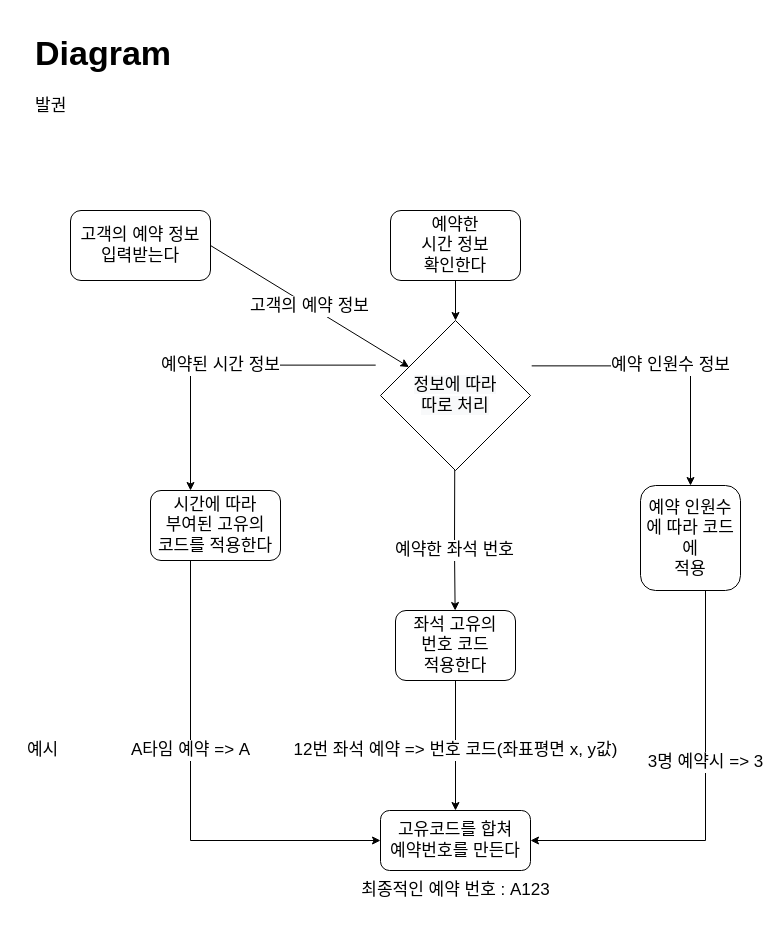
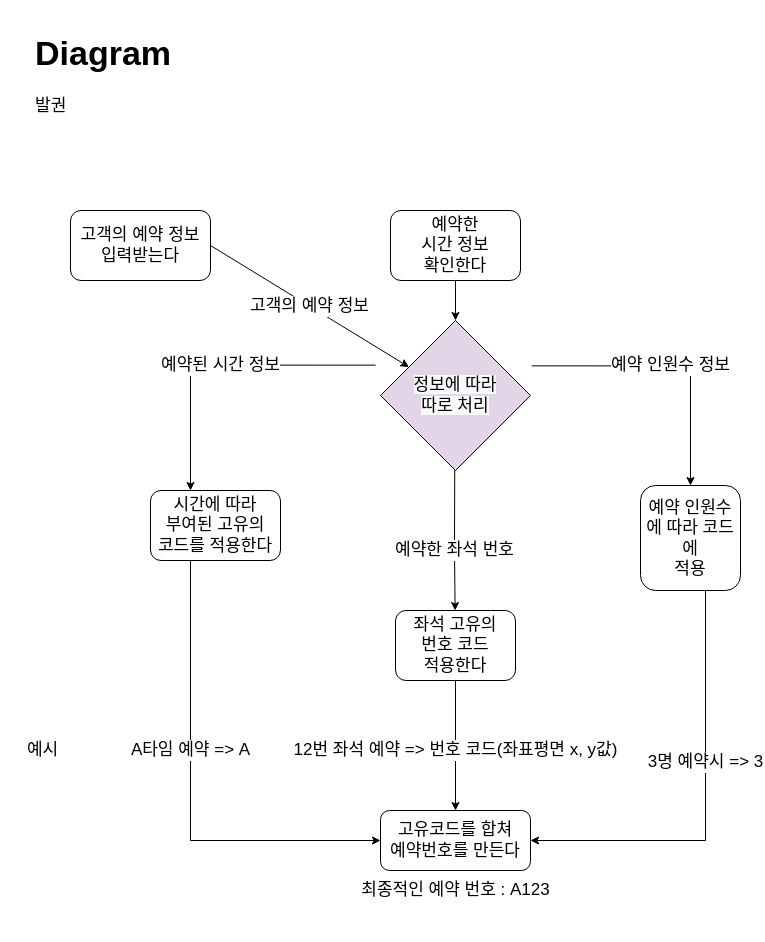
node "정보에 따라따로 처리": fillcolor #ffffff -> #e1d5e7
